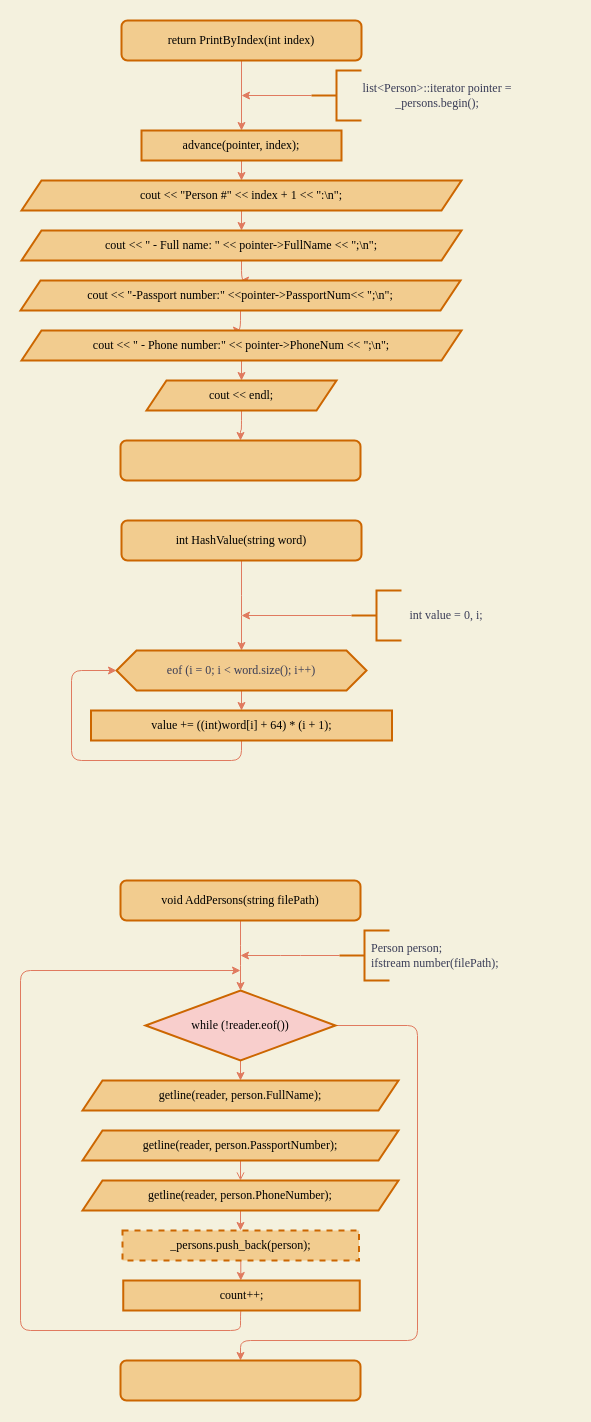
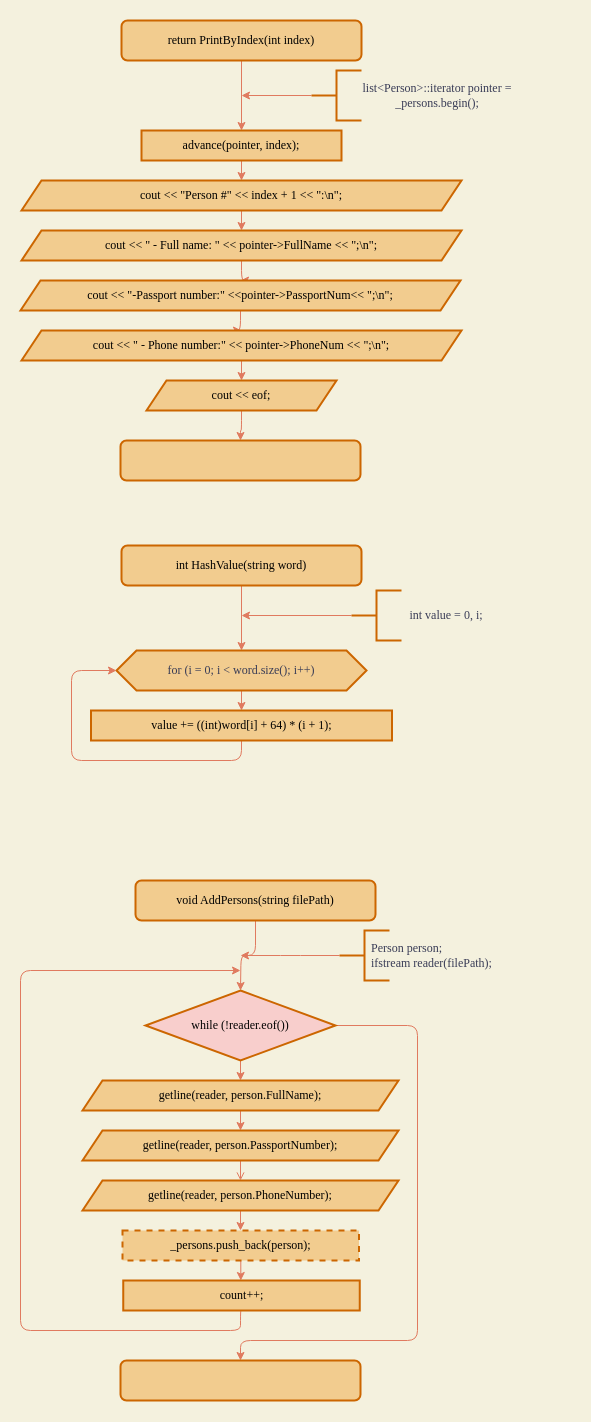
node "cout << endl;": label "cout << endl;" -> "cout << eof;"
node "int HashValue(string word)": moved (242, 541) -> (242, 566)
node "eof (i = 0; i < word.size(); i++)": label "eof (i = 0; i < word.size(); i++)" -> "for (i = 0; i < word.size(); i++)"
node "void AddPersons(string filePath)": moved (241, 901) -> (256, 901)
node "Person person; ifstream number(filePath);": label "Person person; ifstream number(filePath);" -> "Person person; ifstream reader(filePath);"
edge "getline(reader, person.FullName);" -> "getline(reader, person.PassportNumber);": added
